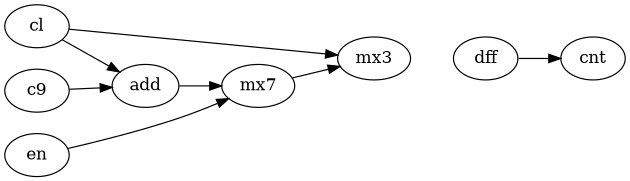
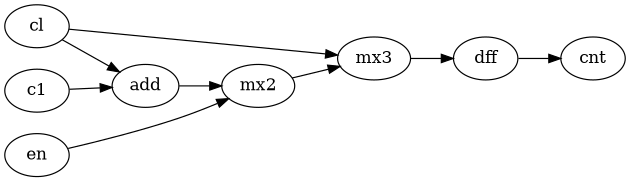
edge "mx3" -> "dff": added
node "mx7": label "mx7" -> "mx2"
node "c9": label "c9" -> "c1"
